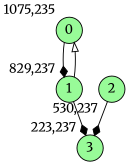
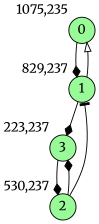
edge "2 530,237" -> "1 829,237": added
edge "3 223,237" -> "2 530,237": added
